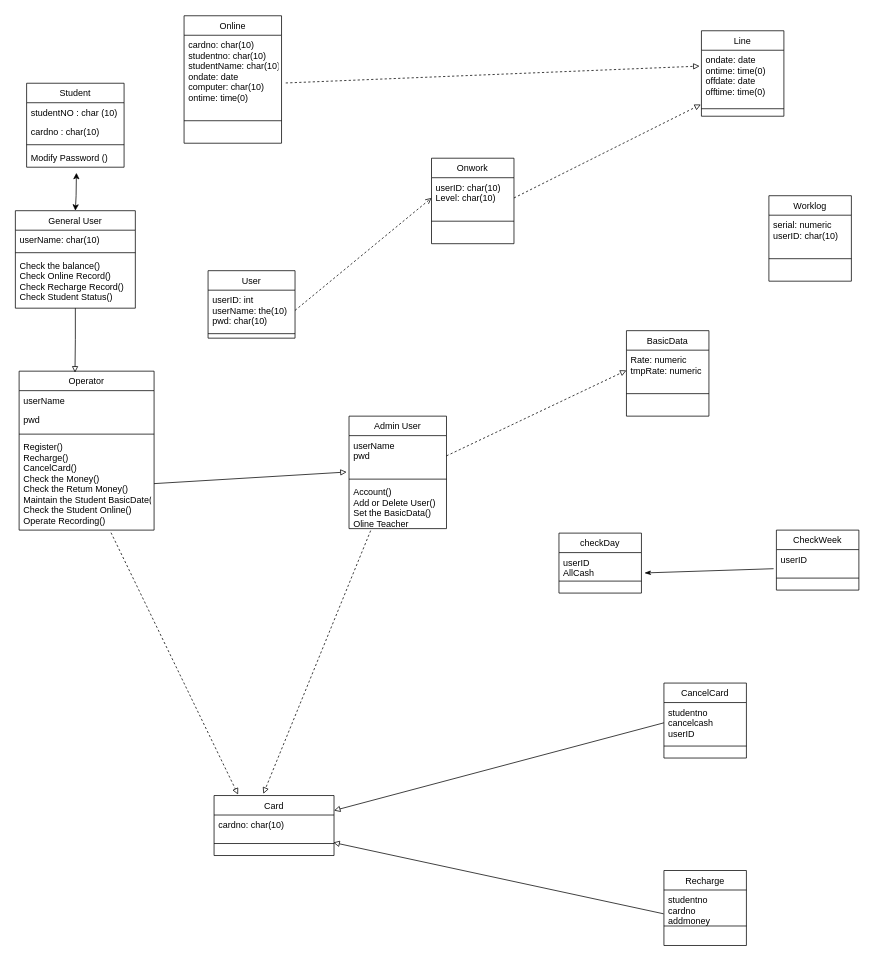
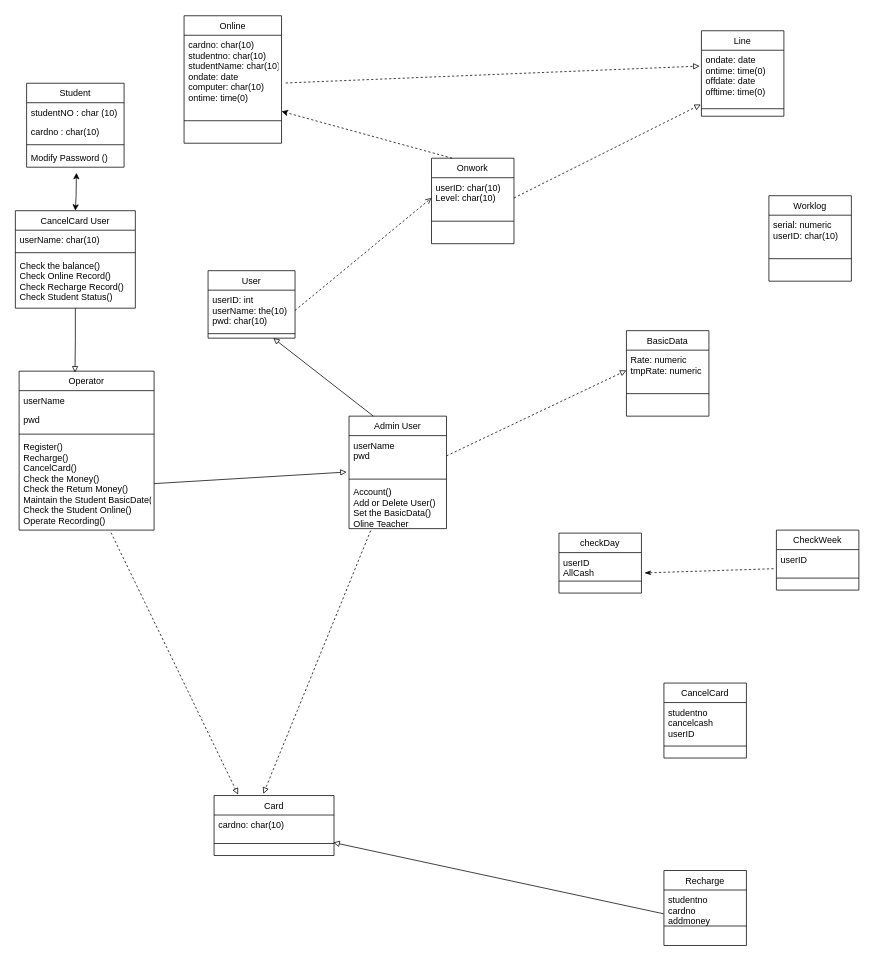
edge "Onwork" -> "Online": added
node "General User": label "General User" -> "CancelCard User"
edge "Admin User" -> "User": added
edge "userID" -> "userID AllCash": style solid -> dashed
edge "studentno cancelcash userID" -> "Card": removed
